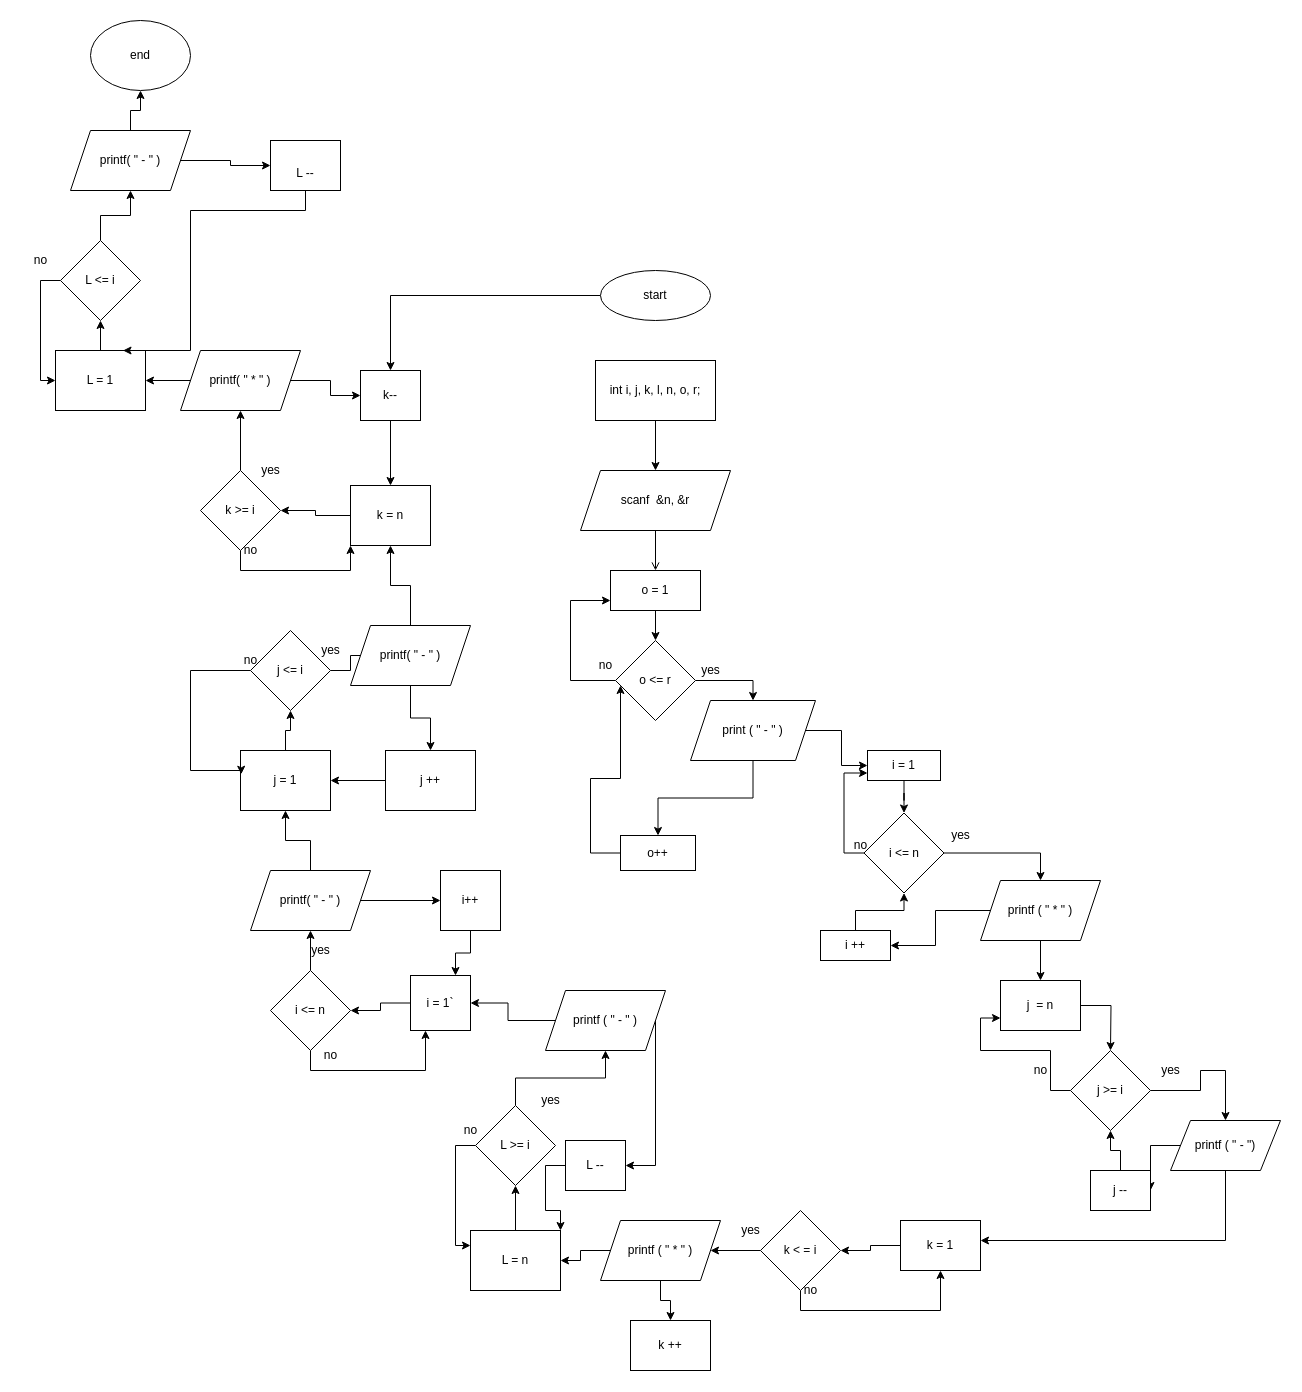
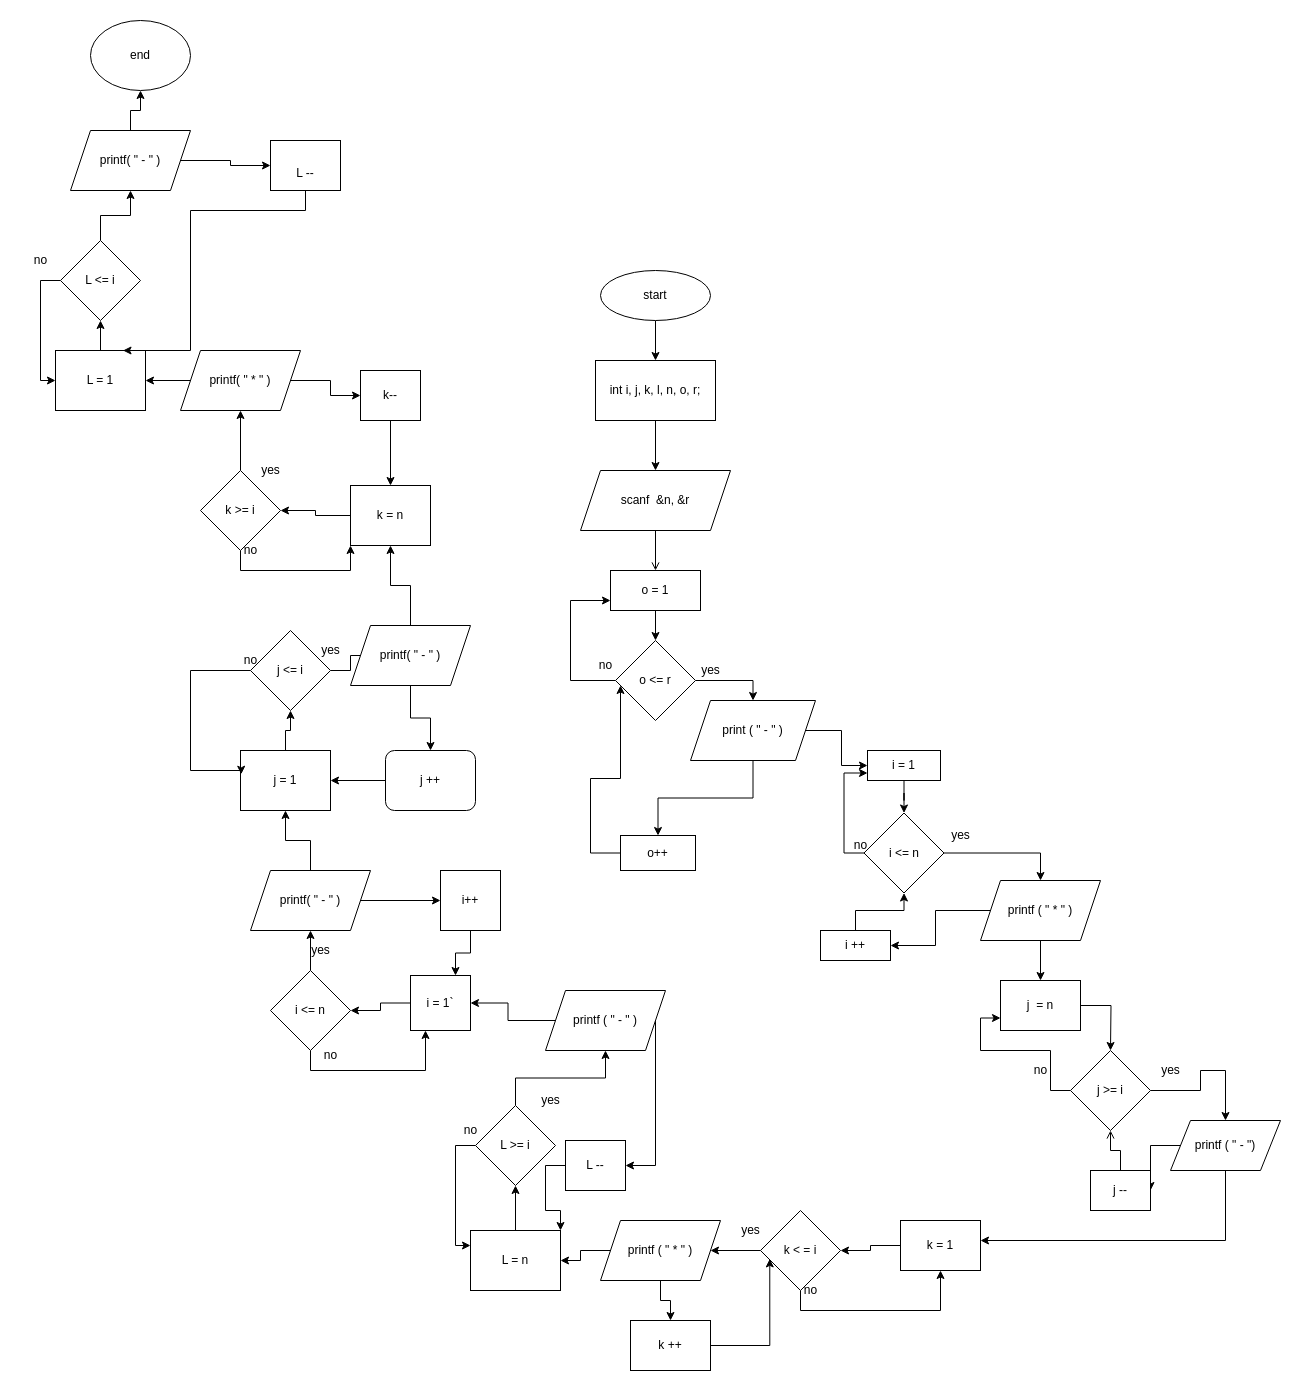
edge "start" -> "k--": now "start" -> "int i, j, k, l, n, o, r;"
node "j ++": shape rectangle -> rounded rectangle
edge "j --" -> "j >= i": arrowhead classic -> open
edge "k ++" -> "k < = i": added
